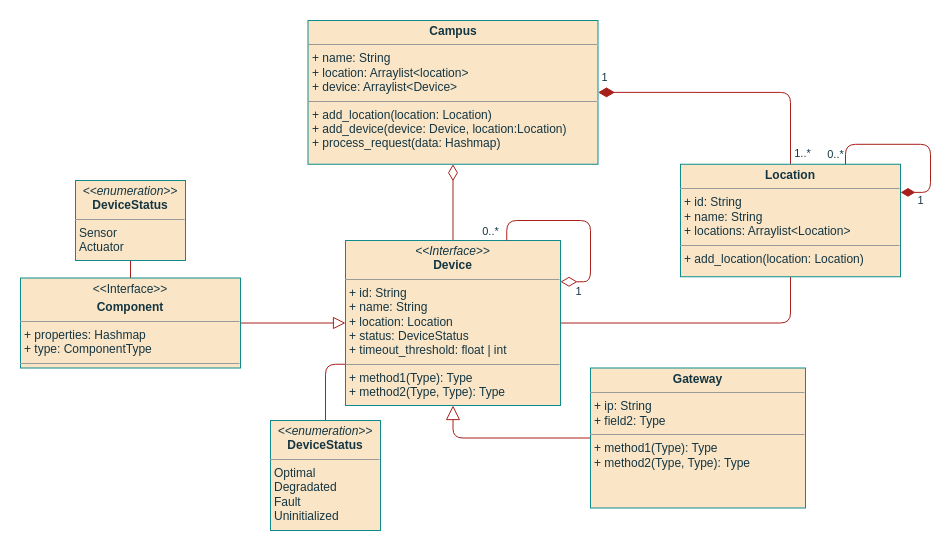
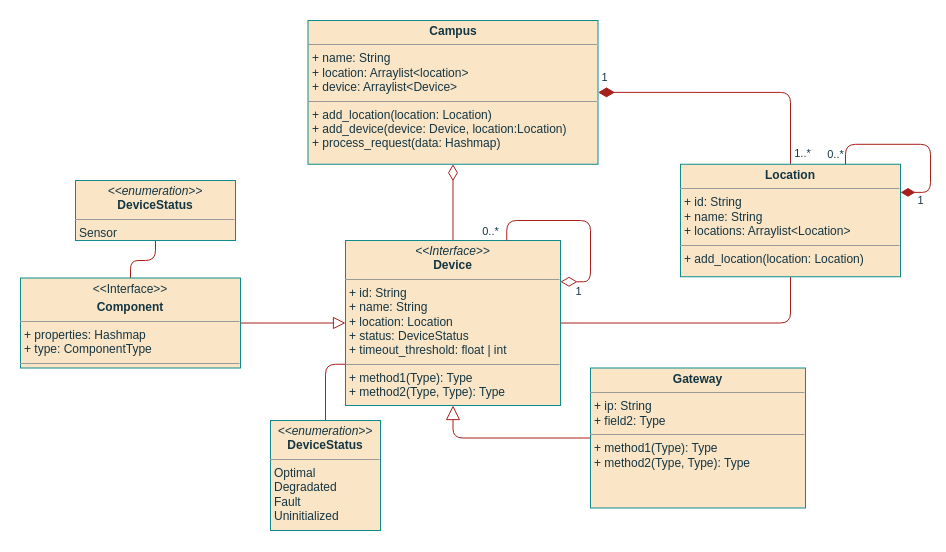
node "<<enumeration>> DeviceStatus Sensor Actuator": size 110x80 -> 160x60
